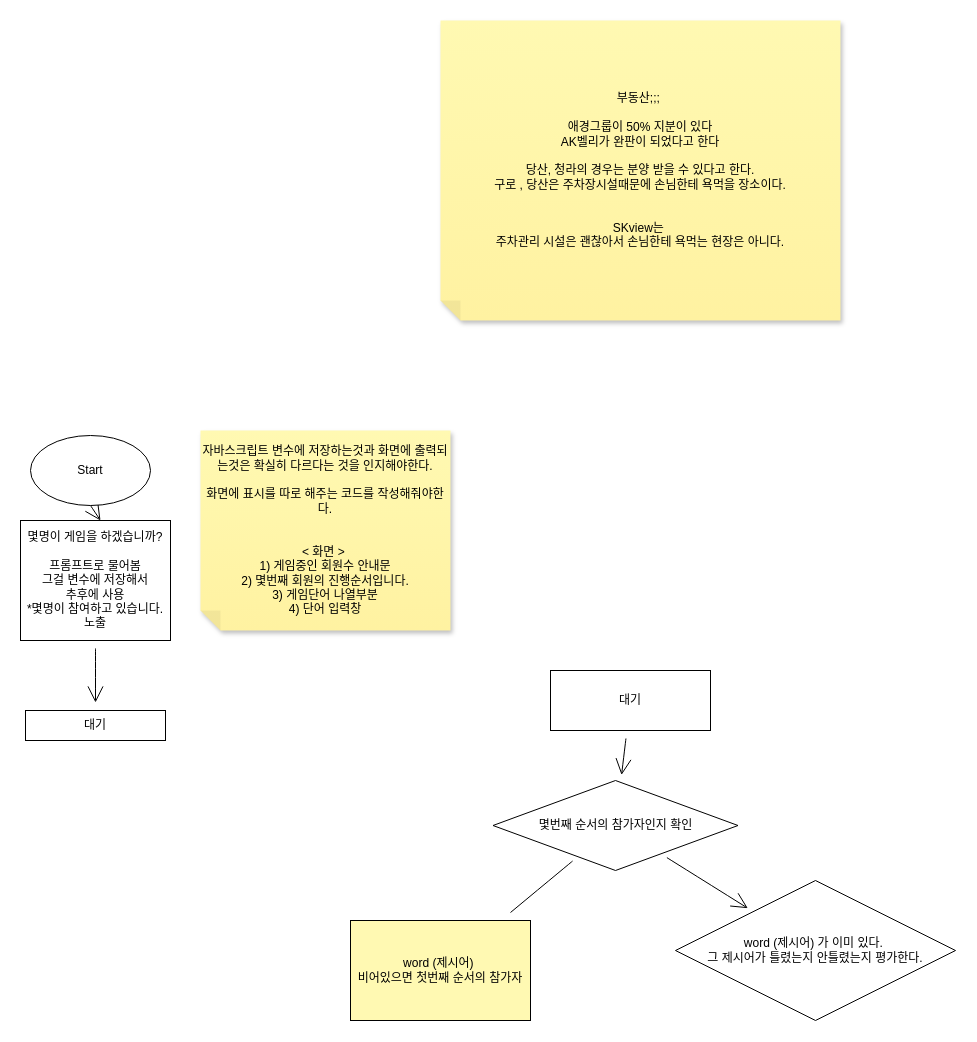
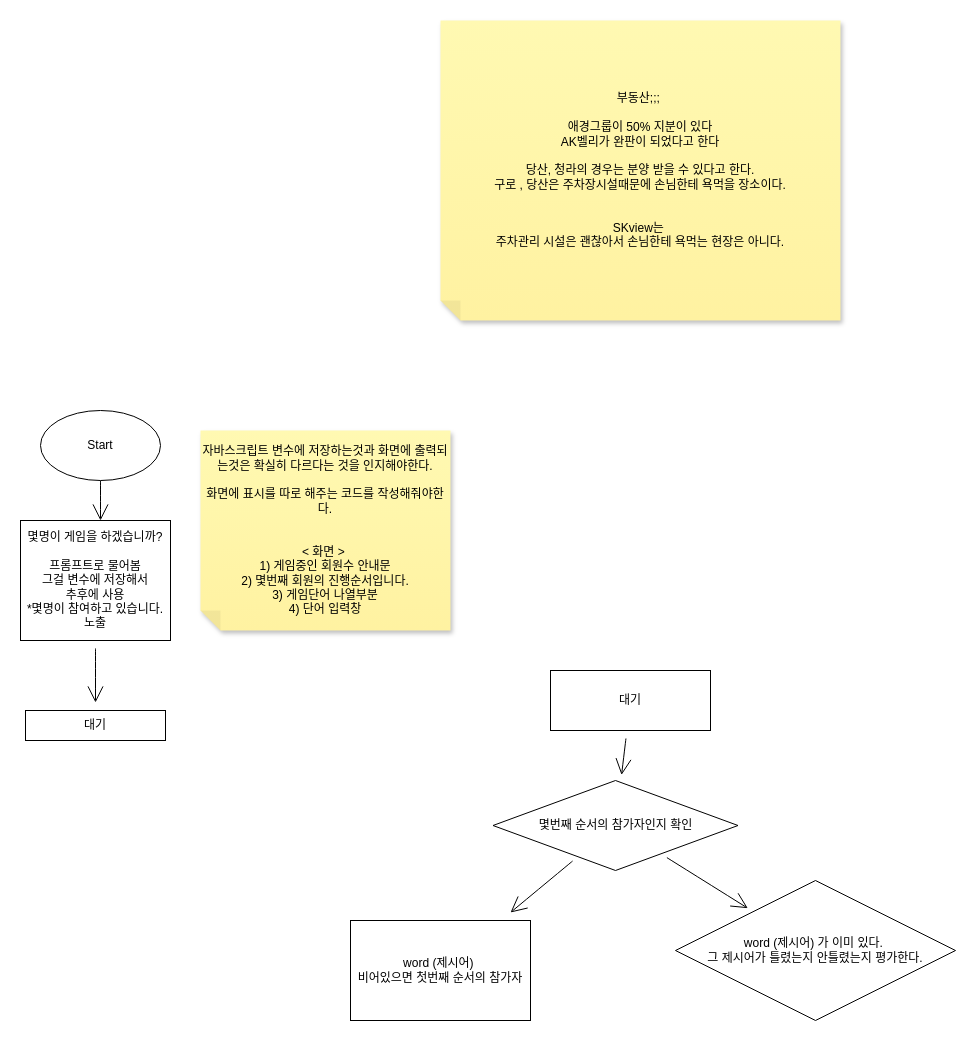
node "Start": moved (91, 471) -> (101, 446)
edge "몇번째 순서의 참가자인지 확인" -- "word (제시어) 비어있으면 첫번째 순서의 참가자": arrowhead none -> open
node "word (제시어) 비어있으면 첫번째 순서의 참가자": fillcolor #fff9b2 -> #ffffff
